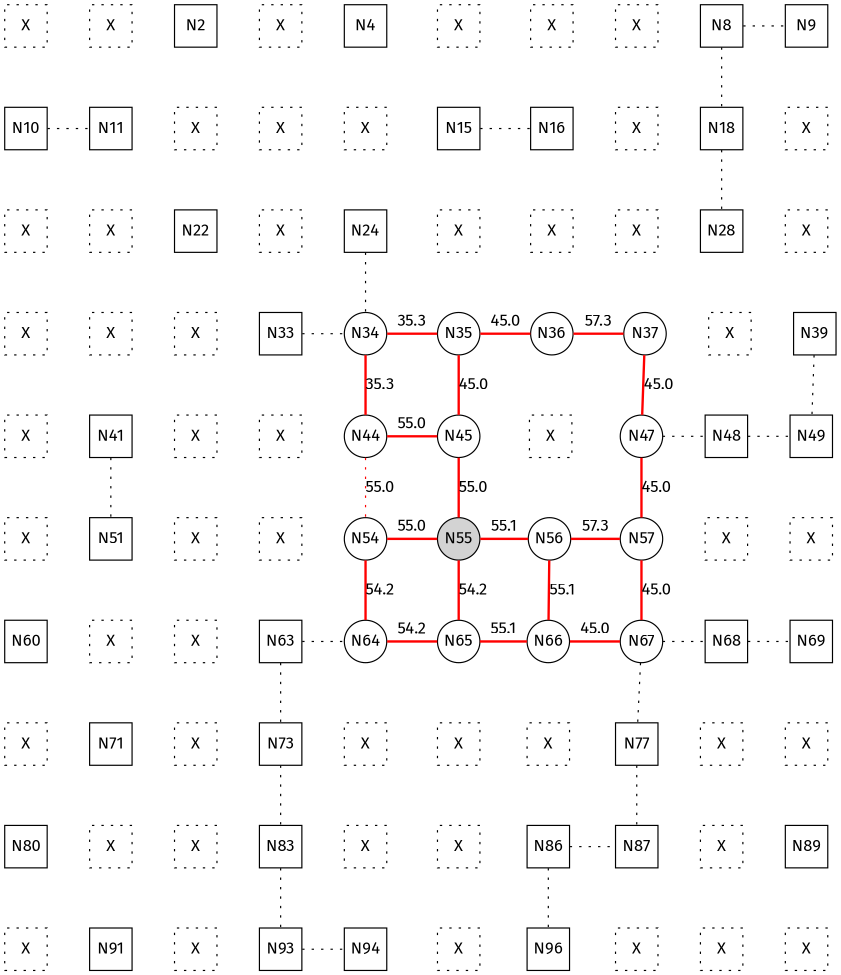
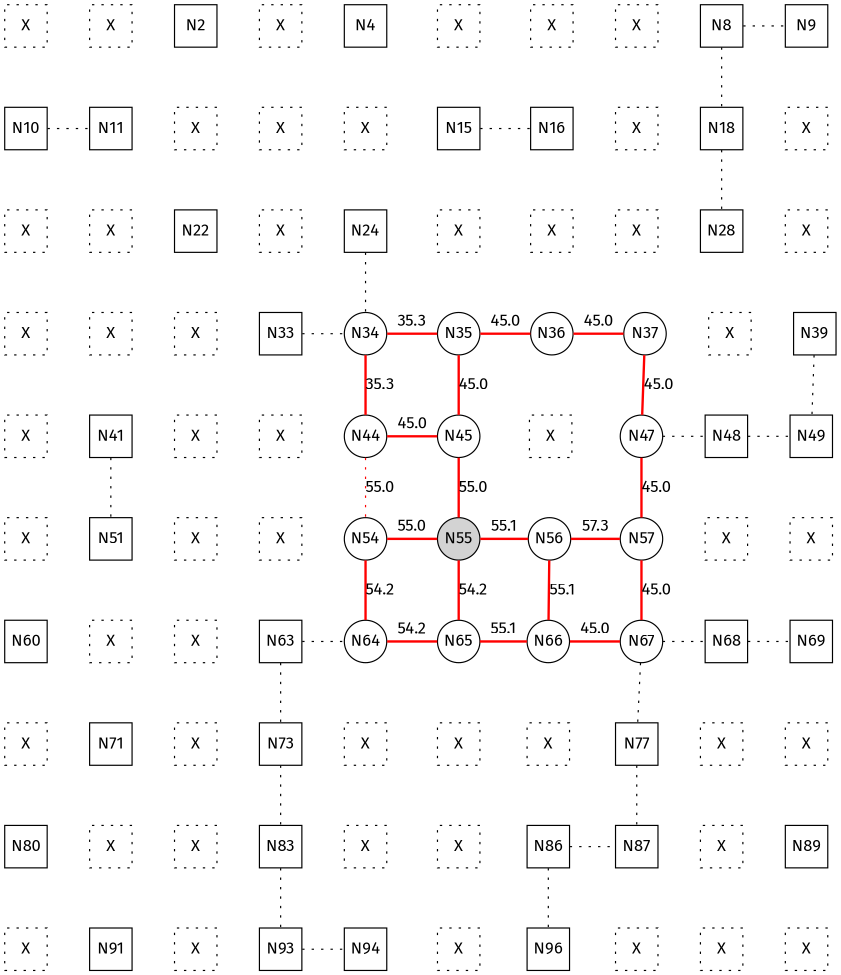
edge "N36" -- "N37": label "57.3" -> "45.0"
edge "N44" -- "N45": label "55.0" -> "45.0"
